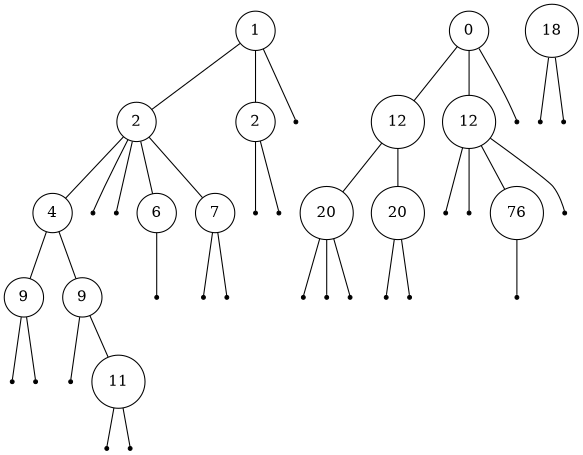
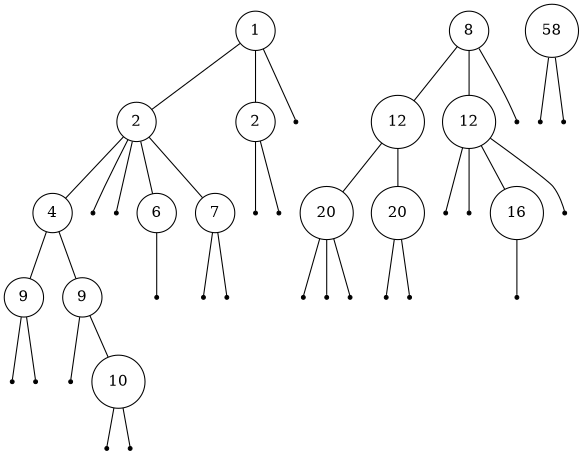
node "0": label "0" -> "8"
node "18": label "18" -> "58"
node "76": label "76" -> "16"
node "11": label "11" -> "10"
